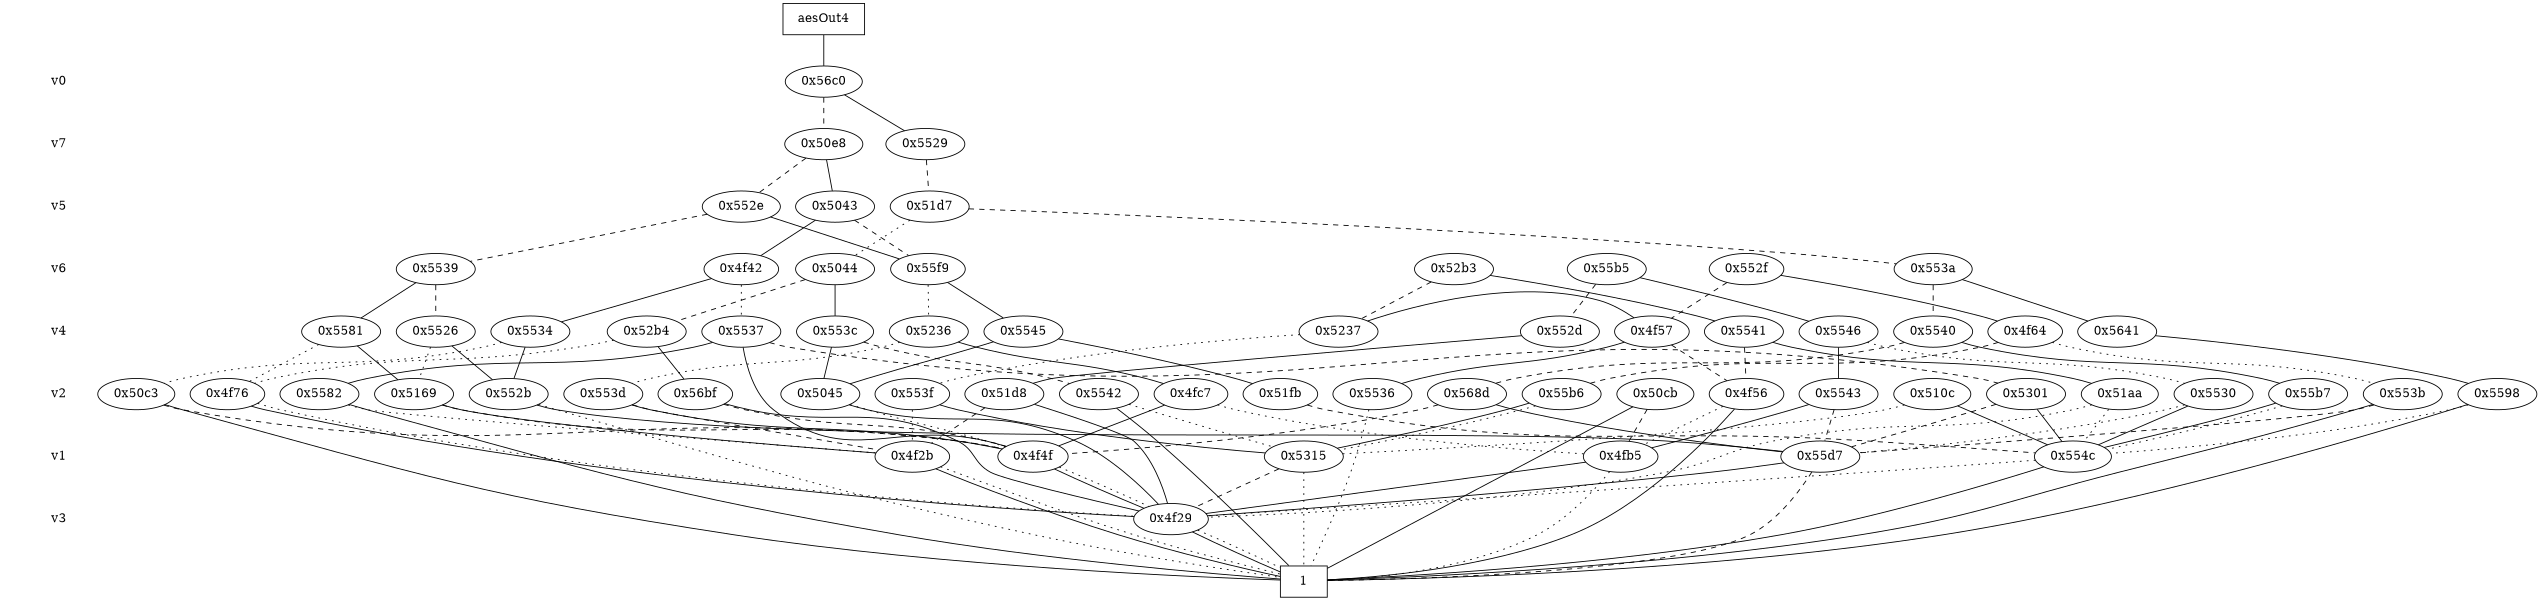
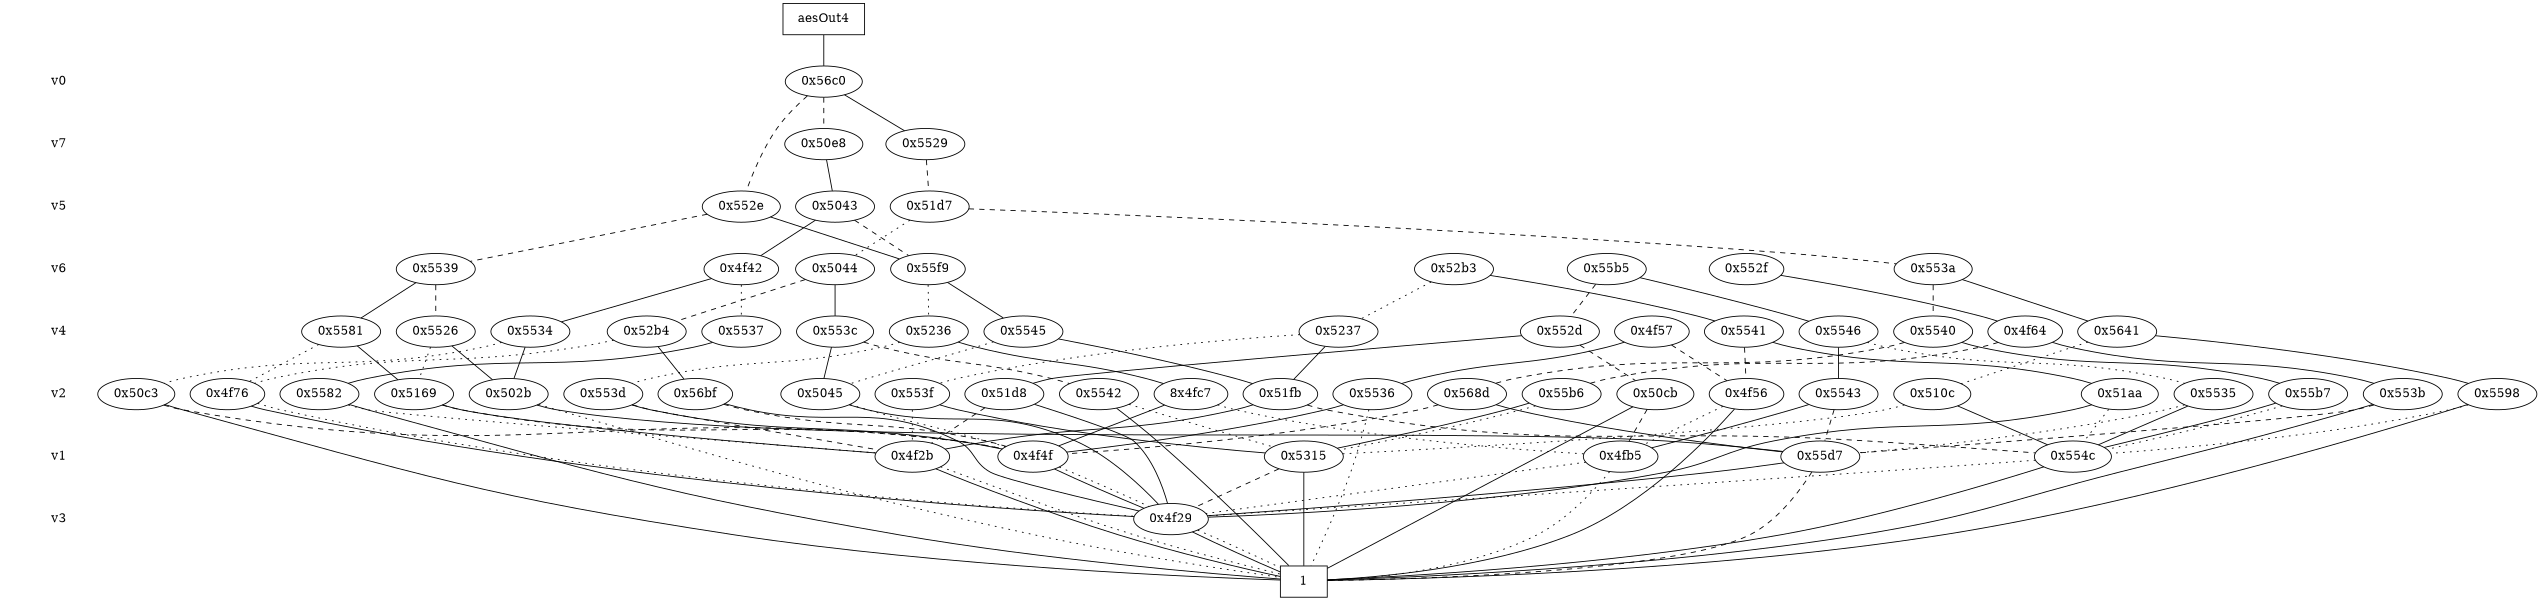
edge "0x50e8" -- "0x552e": now "0x56c0" -- "0x552e"
edge "0x5237" -- "0x4f57": now "0x5237" -- "0x51fb"
edge "0x52b3" -- "0x5237": style dashed -> dotted
edge "0x552f" -- "0x4f57": removed
edge "0x552d" -- "0x50cb": added
edge "0x4f64" -- "0x553b": style dotted -> solid
edge "0x5545" -- "0x5045": style solid -> dotted
edge "0x5641" -- "0x510c": added
node "0x552b": label "0x552b" -> "0x502b"
node "0x4fc7": label "0x4fc7" -> "8x4fc7"
node "0x5301": removed
node "0x5530": label "0x5530" -> "0x5535"
edge "0x51fb" -- "0x4f2b": added
edge "0x5537" -- "0x4f4f": now "0x5536" -- "0x4f4f"
edge "0x51aa" -- "0x4f29": style dotted -> solid
edge "0x4fb5" -- "0x4f29": style solid -> dotted
edge "0x5315" -- "1": style dotted -> solid
